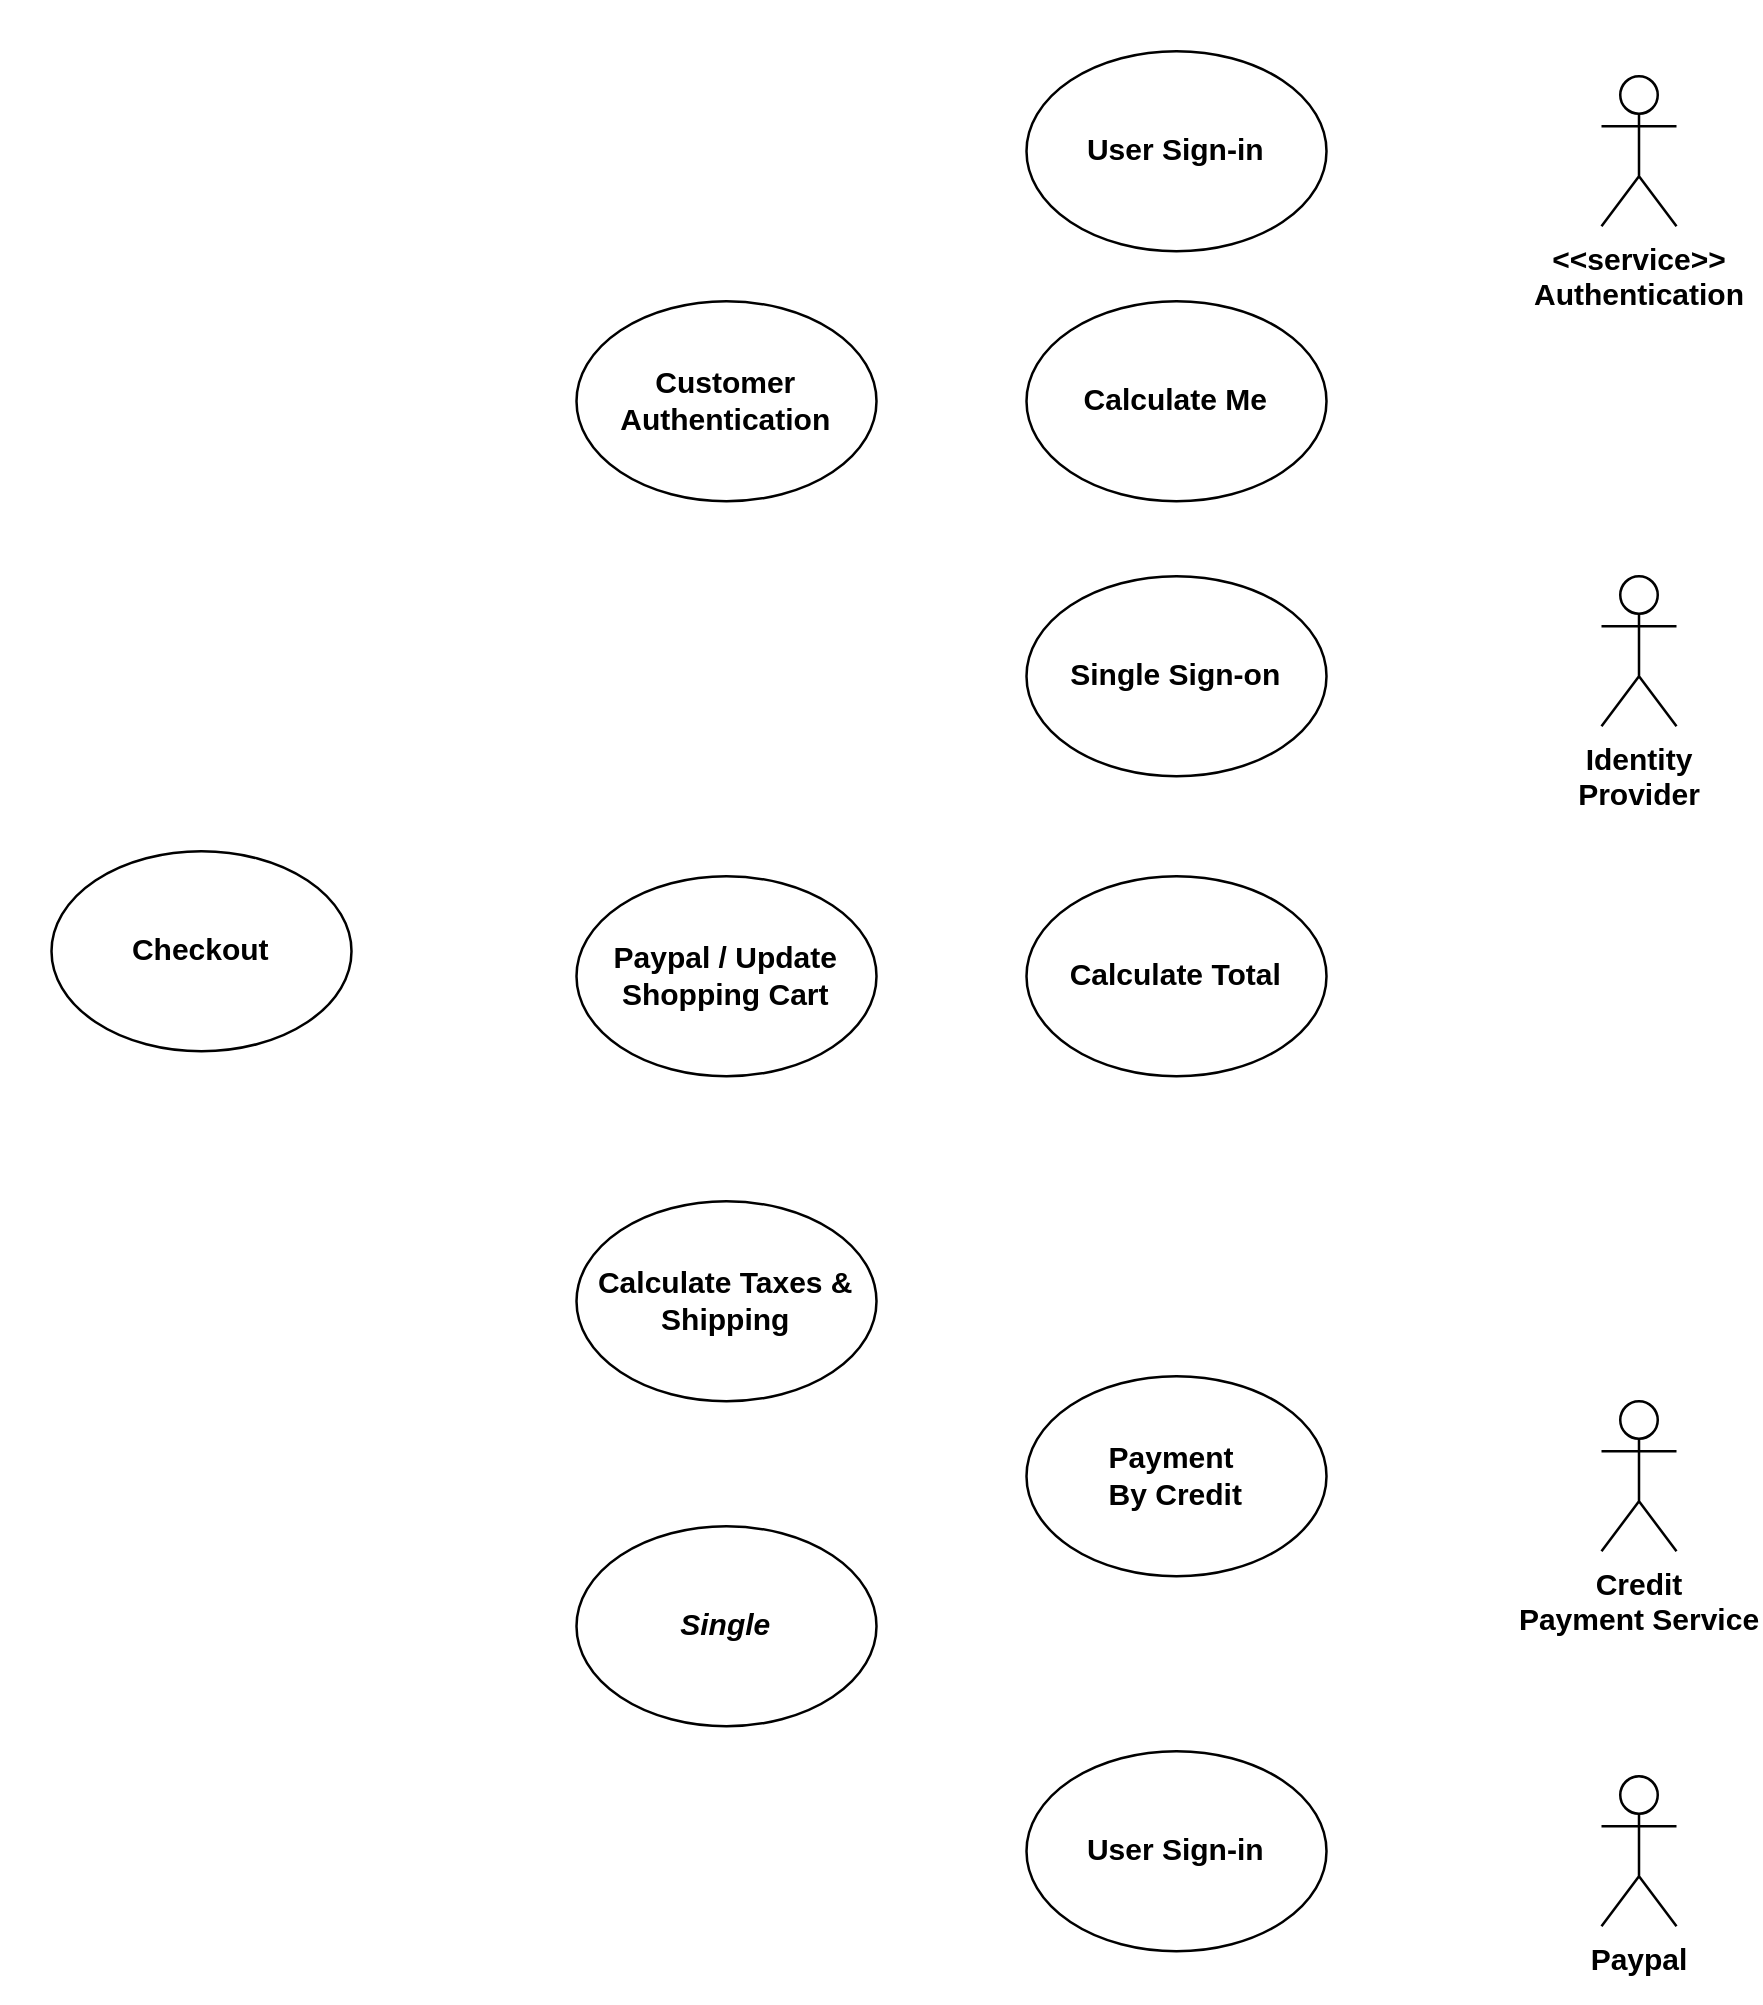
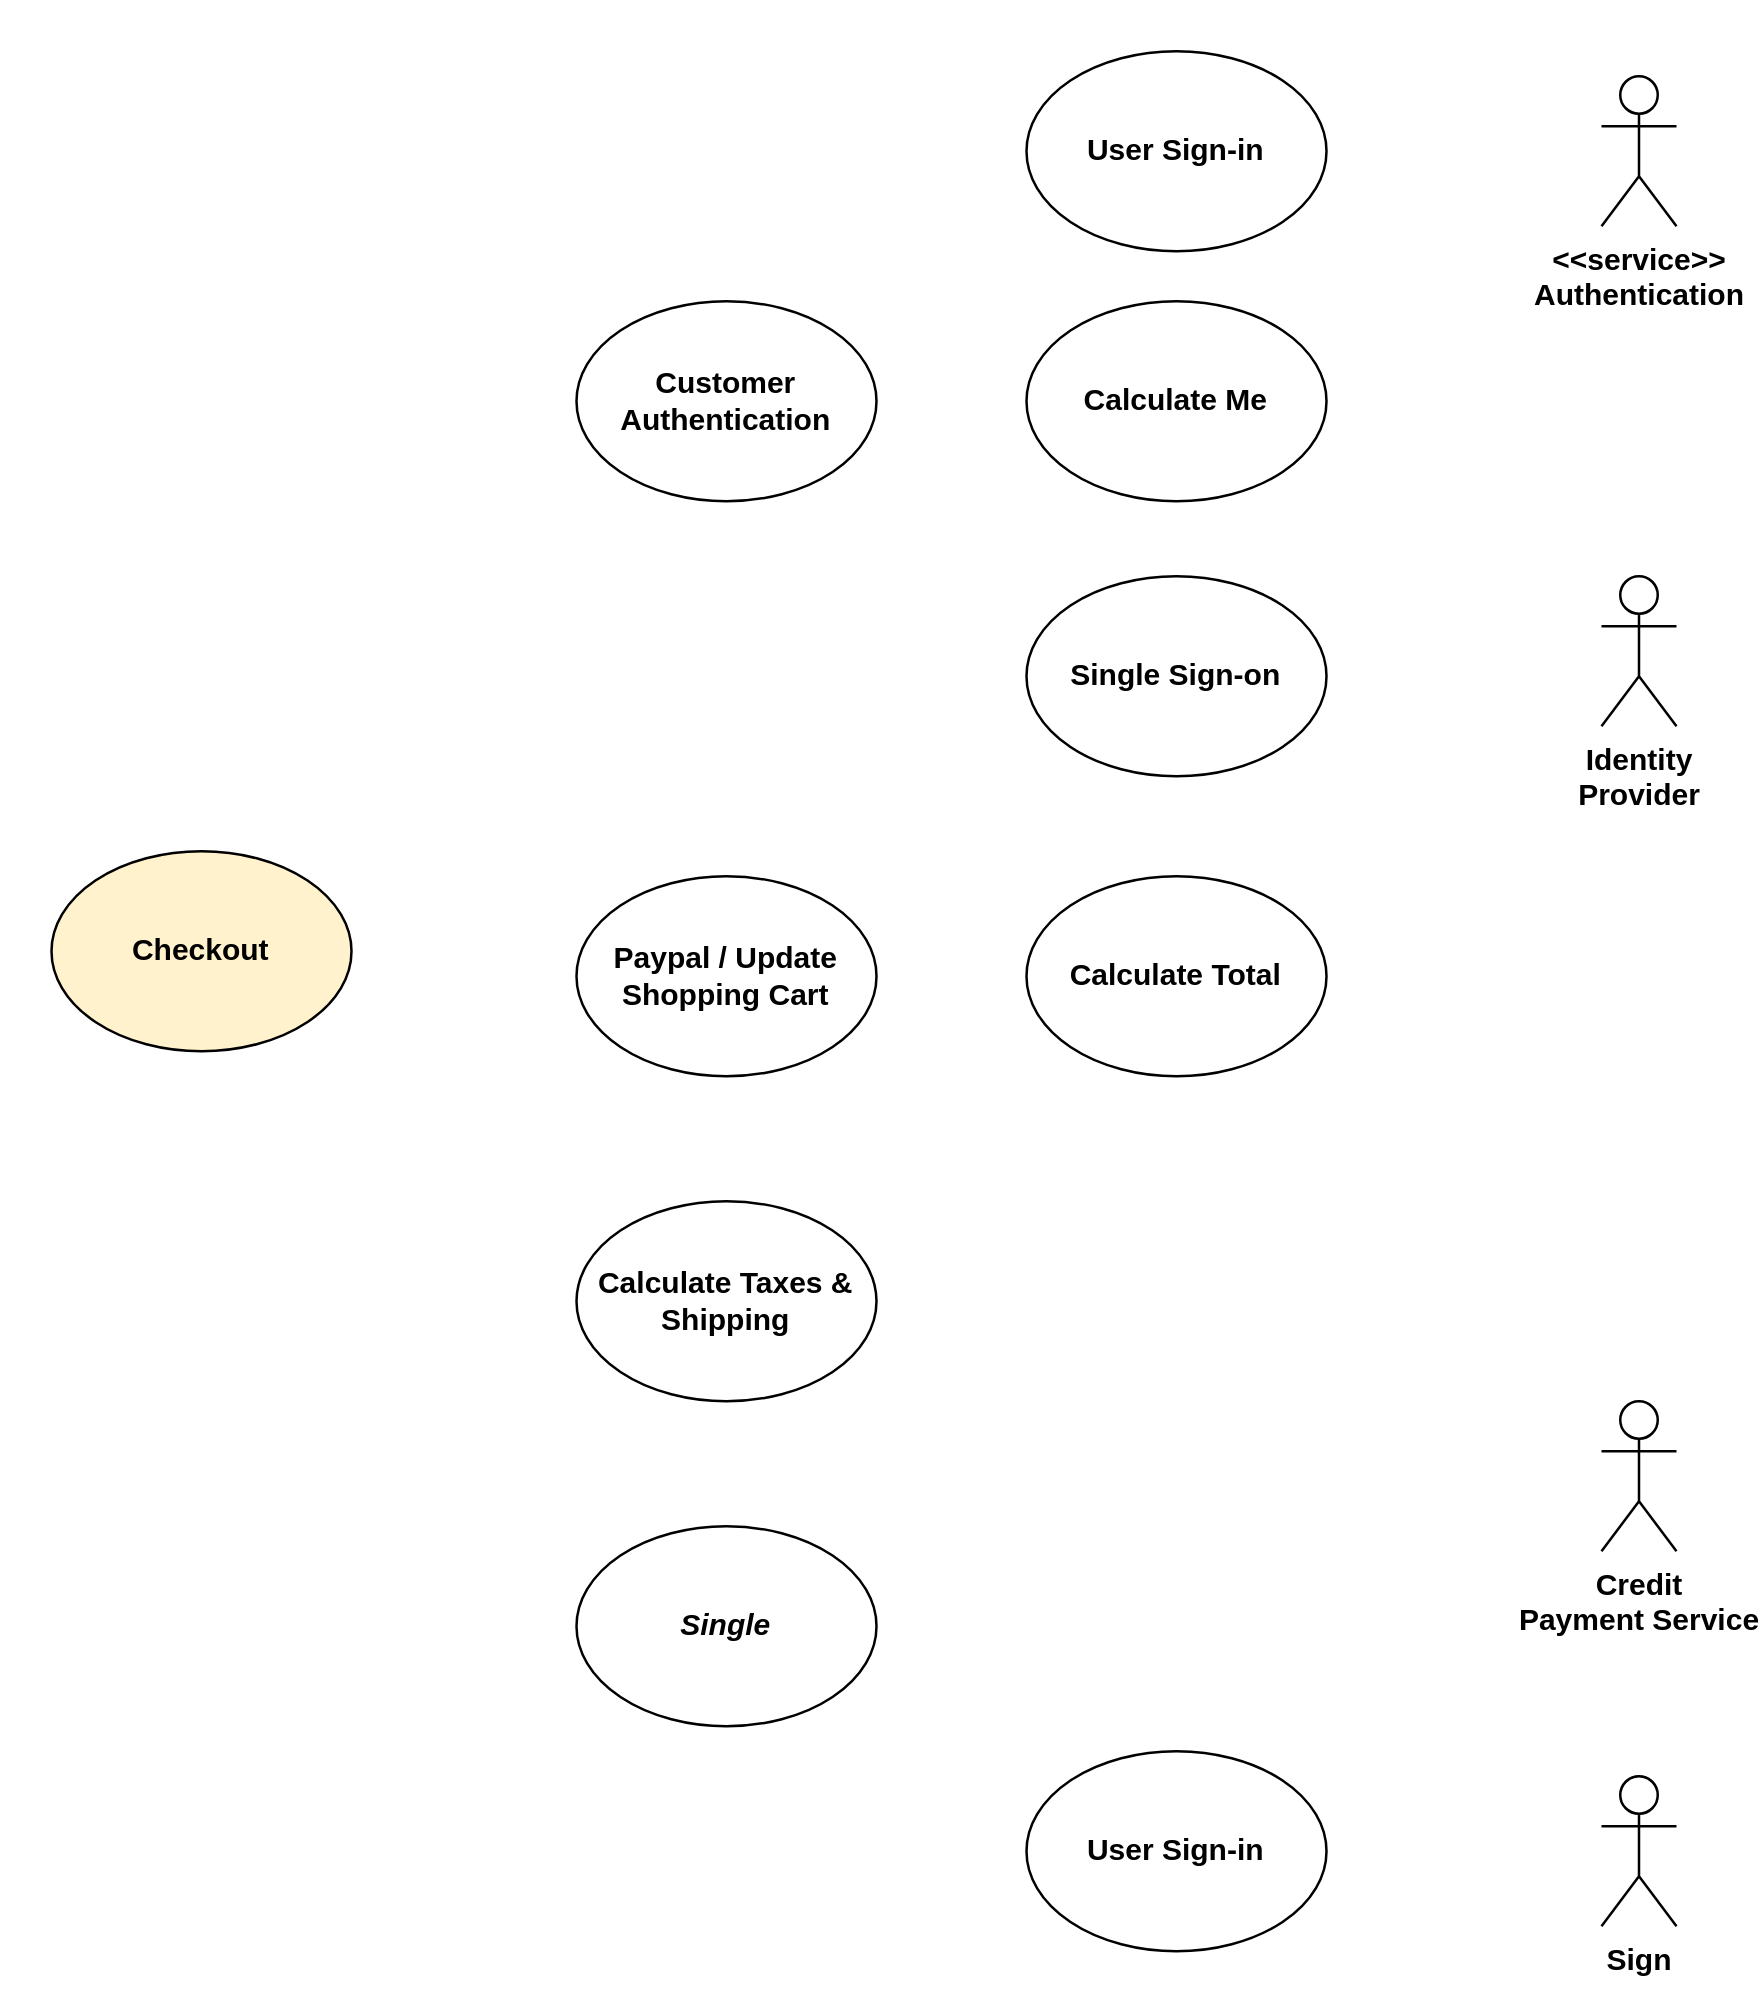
node "Checkout": fillcolor #ffffff -> #fff2cc
node "Payment By Credit": removed
node "Paypal": label "Paypal" -> "Sign"
